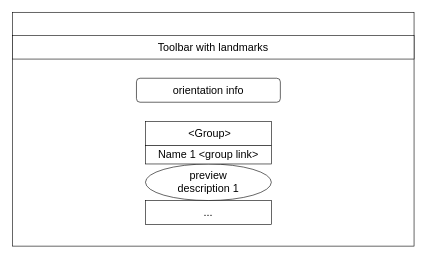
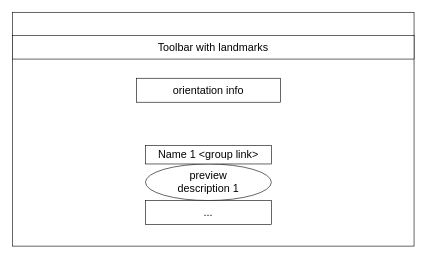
node "orientation info": shape rounded rectangle -> rectangle
node "<Group>": removed
